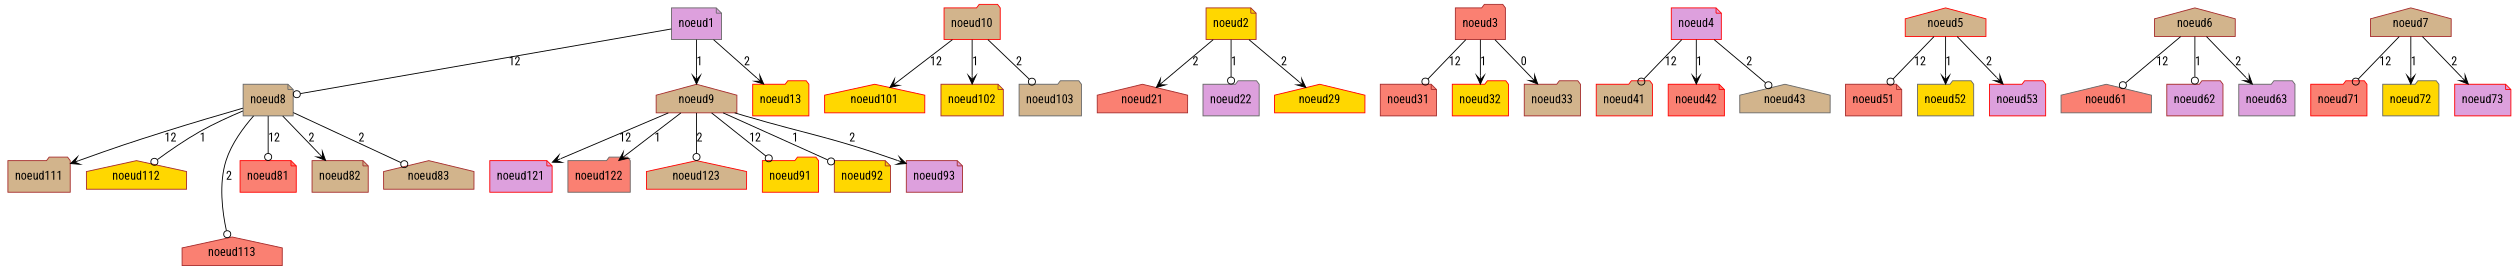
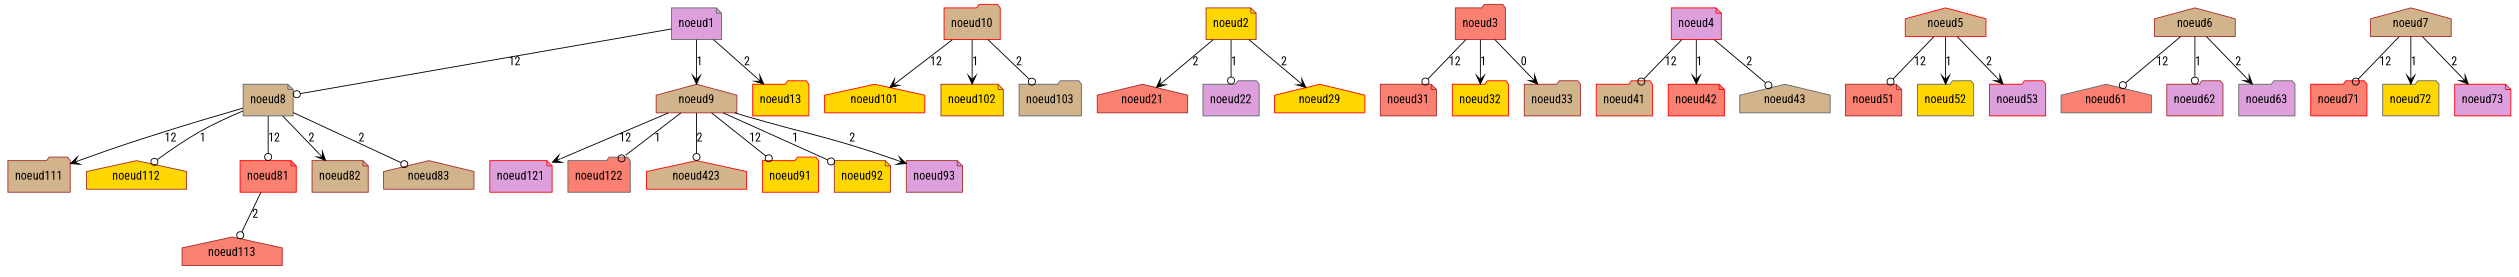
edge "noeud9" -> "noeud122": arrowhead vee -> odot
edge "noeud8" -> "noeud113": now "noeud81" -> "noeud113"
node "noeud123": label "noeud123" -> "noeud423"
